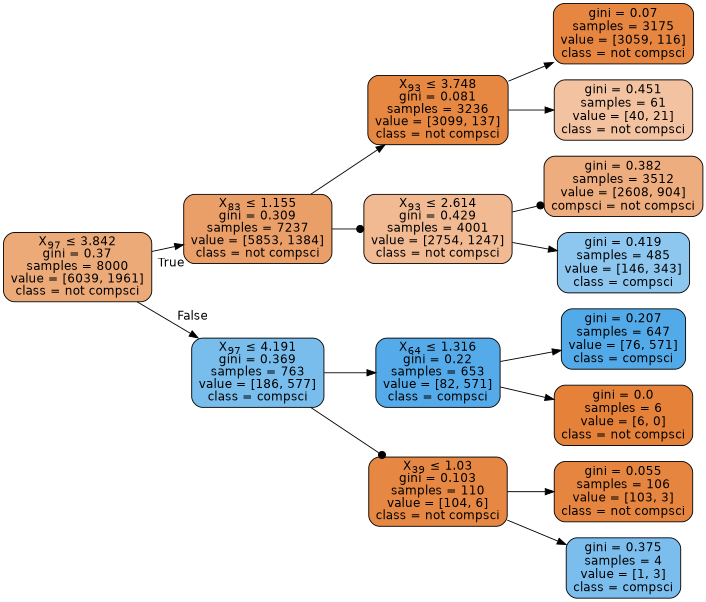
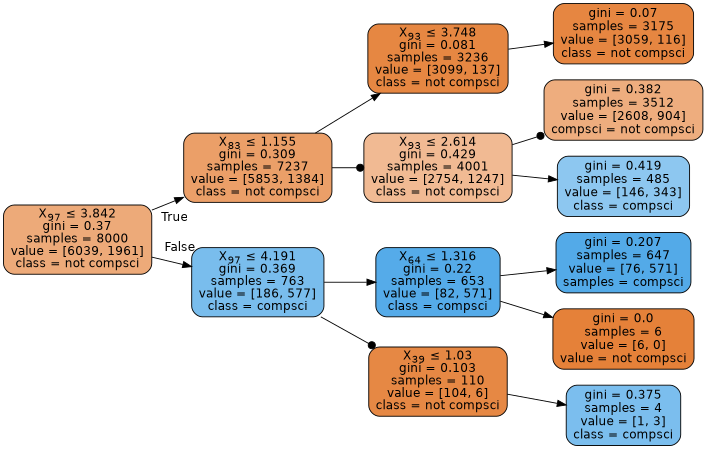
node "gini = 0.451": removed
node "gini = 0.207": text "class = compsci" -> "samples = compsci"
node "gini = 0.0": text "class = not compsci" -> "value = not compsci"
node "gini = 0.055": removed
